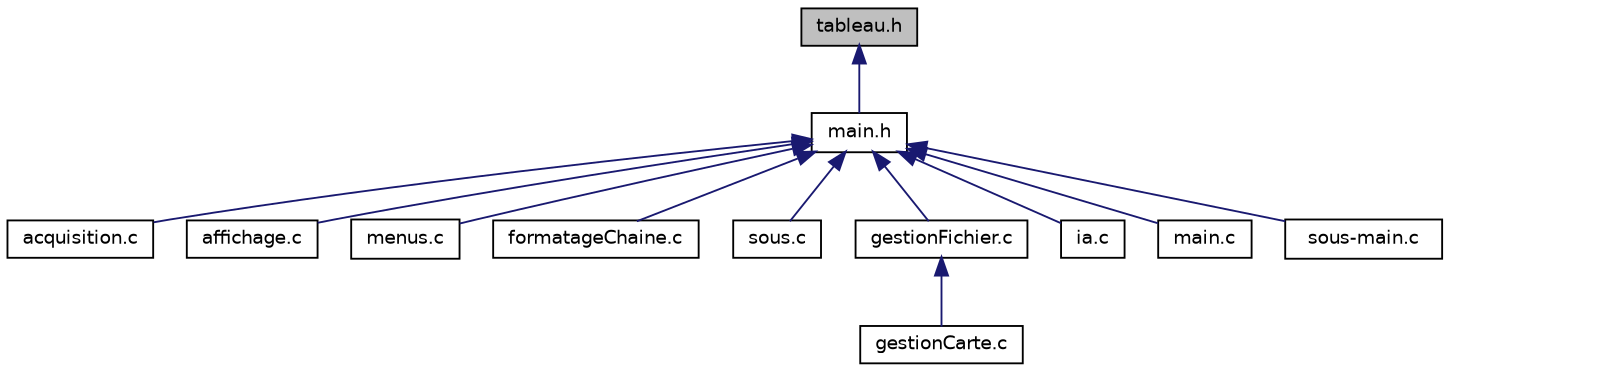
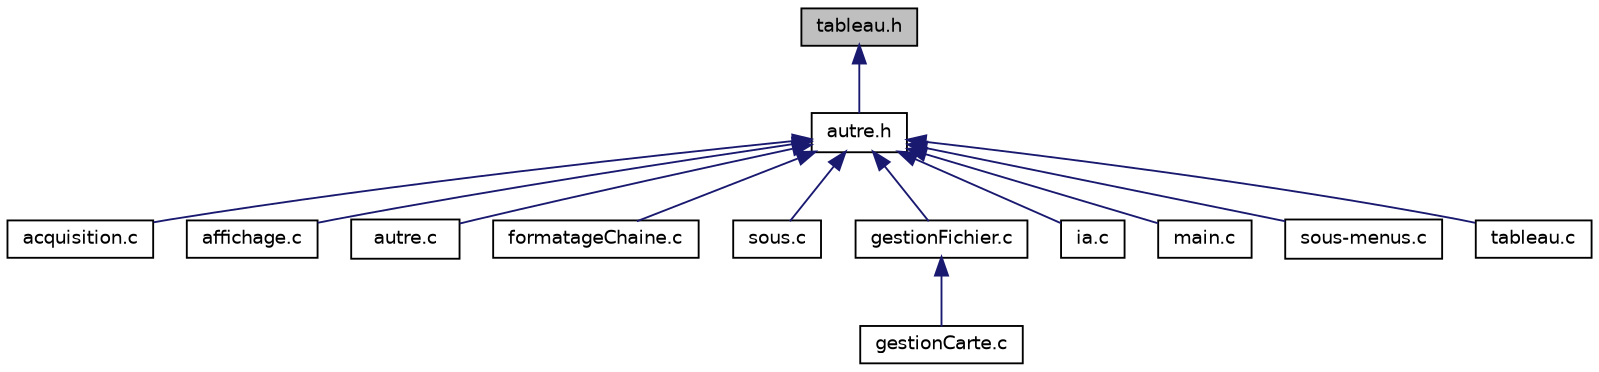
node "main.h": label "main.h" -> "autre.h"
node "menus.c": label "menus.c" -> "autre.c"
node "sous-main.c": label "sous-main.c" -> "sous-menus.c"
node "tableau.c": added
